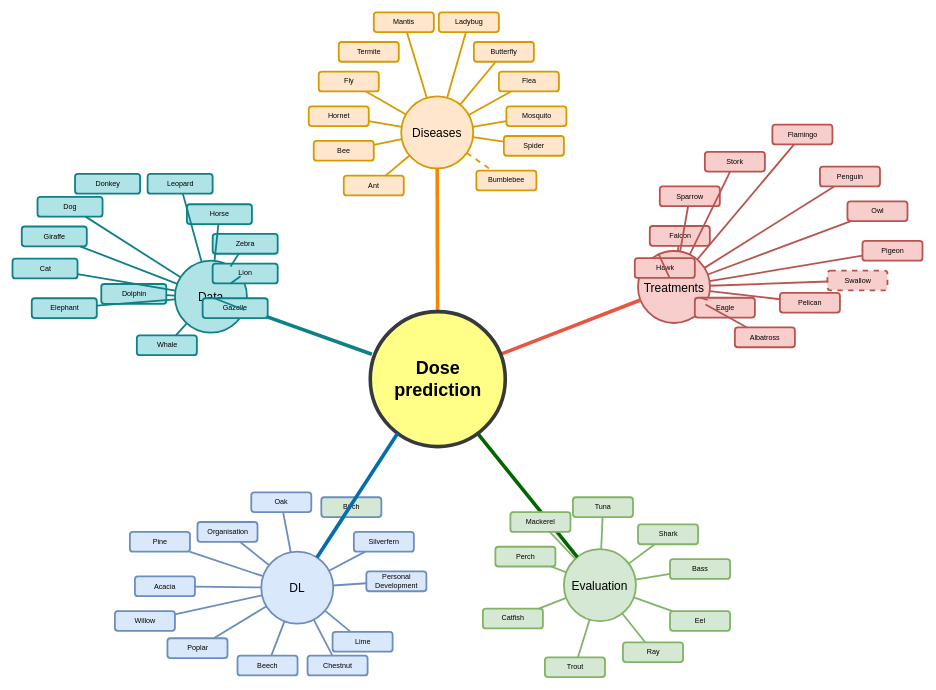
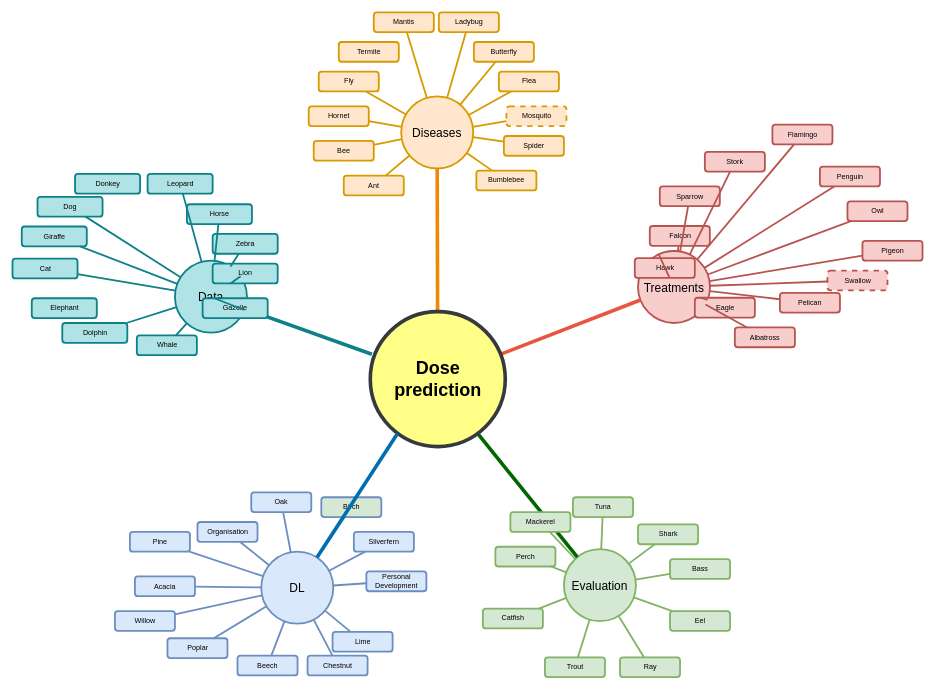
node "Mosquito": style solid -> dashed
edge "Diseases" -- "Bumblebee": style dashed -> solid
node "Dolphin": moved (134, 294) -> (95, 333)
edge "Data" -- "Elephant": removed
node "Ray": moved (653, 652) -> (650, 667)
